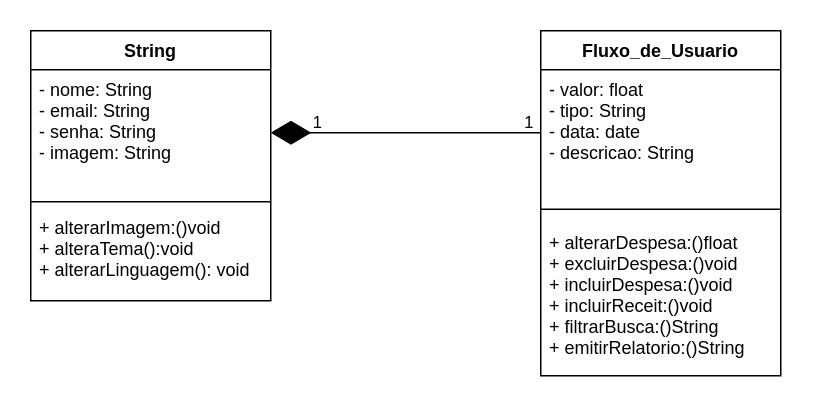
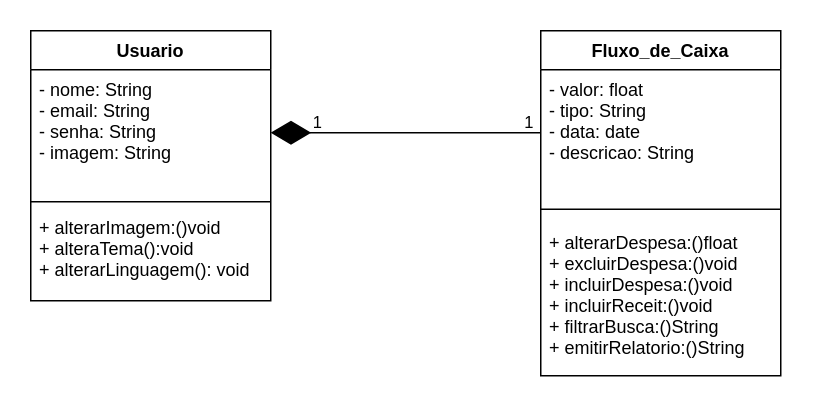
node "String": label "String" -> "Usuario"
node "Fluxo_de_Usuario": label "Fluxo_de_Usuario" -> "Fluxo_de_Caixa"
